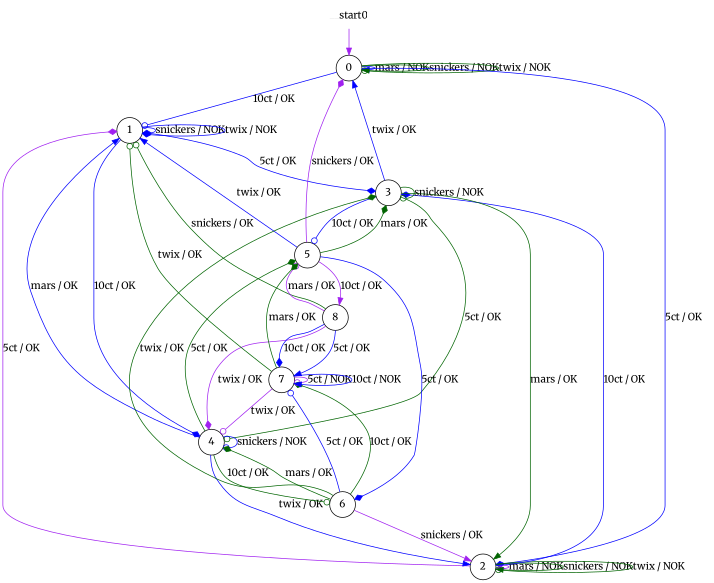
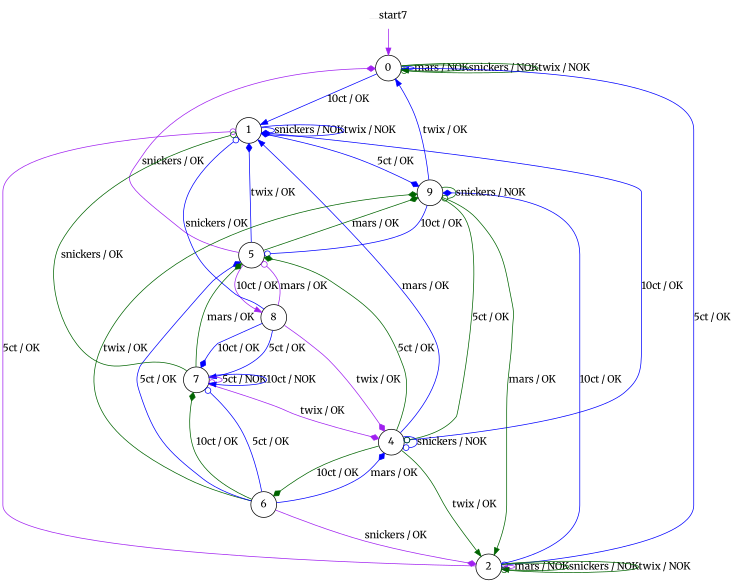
node "__start0": label "__start0" -> "__start7"
edge "0" -> "1": arrowhead odot -> normal
node "3": label "3" -> "9"
edge "5" -> "1": arrowhead normal -> diamond
edge "0" -> "2": arrowhead diamond -> odot
edge "8" -> "1": color darkgreen -> blue
edge "7" -> "1": label "twix / OK" -> "snickers / OK"
edge "1" -> "4": arrowhead diamond -> odot
edge "5" -> "6": reversed
edge "7" -> "4": arrowhead odot -> diamond
edge "6" -> "4": color darkgreen -> blue
edge "4" -> "6": arrowhead odot -> diamond
edge "2" -> "1": arrowhead diamond -> odot
edge "4" -> "2": color blue -> darkgreen
edge "6" -> "2": arrowhead normal -> diamond
